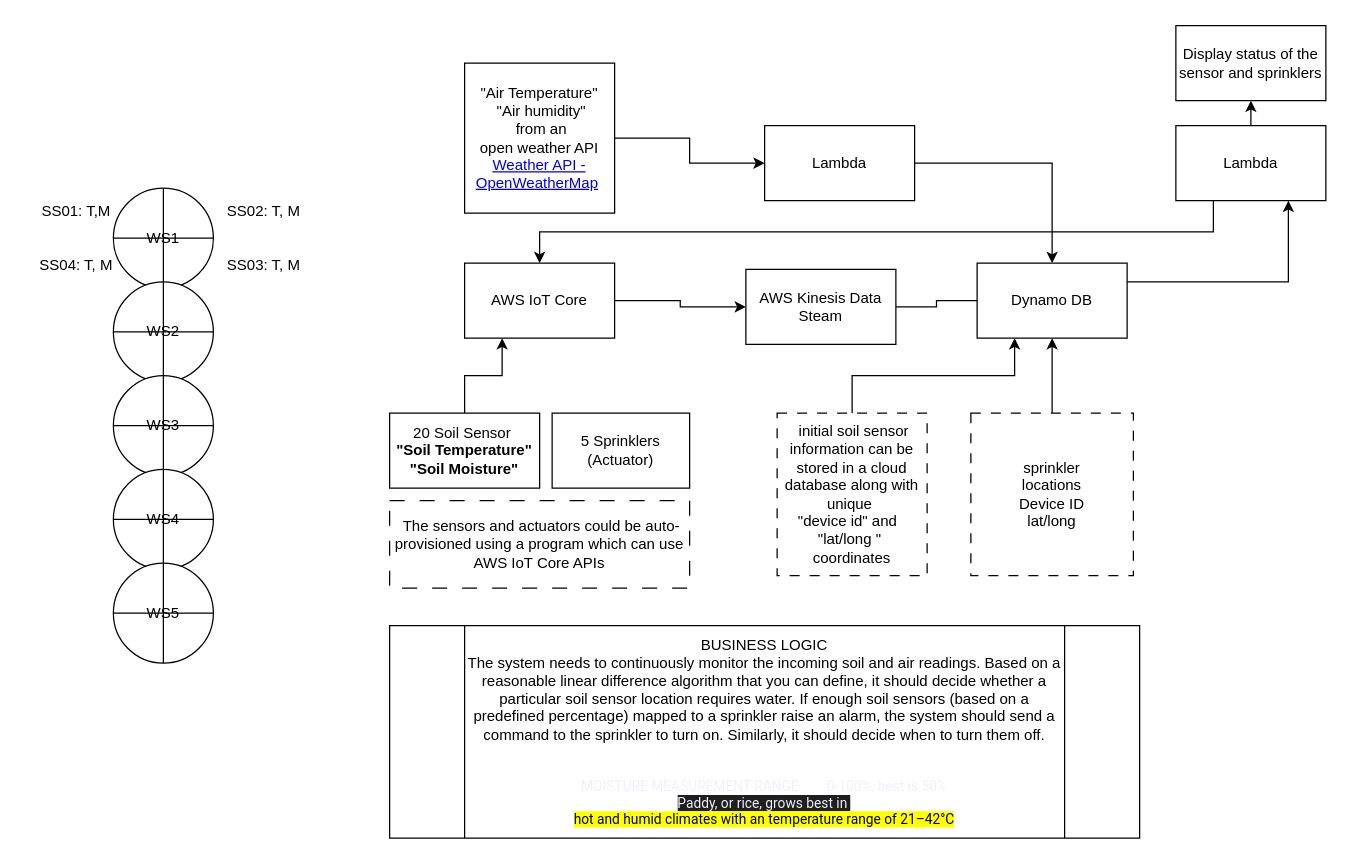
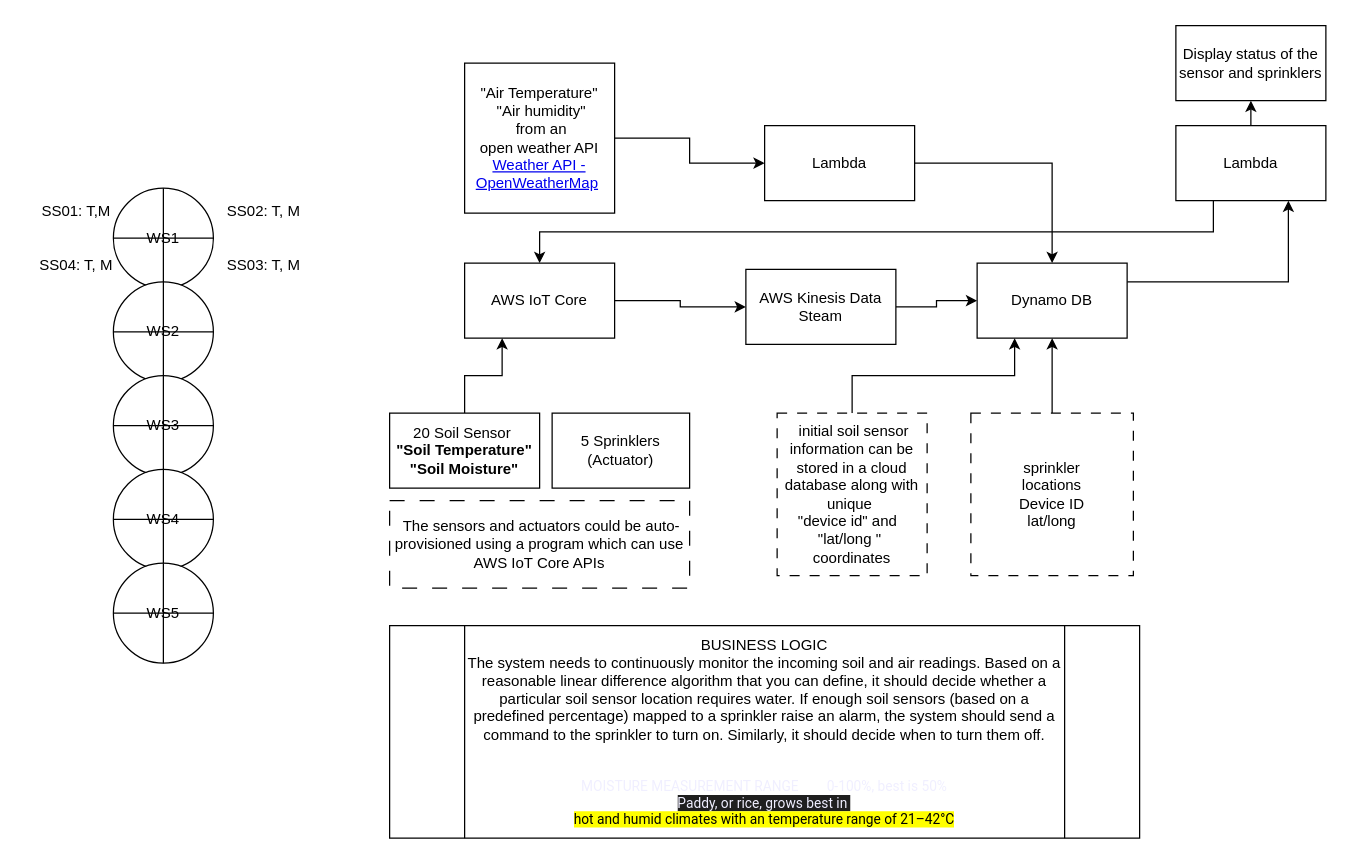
edge "Dynamo DB" -- "AWS Kinesis Data Steam": arrowhead none -> classic
